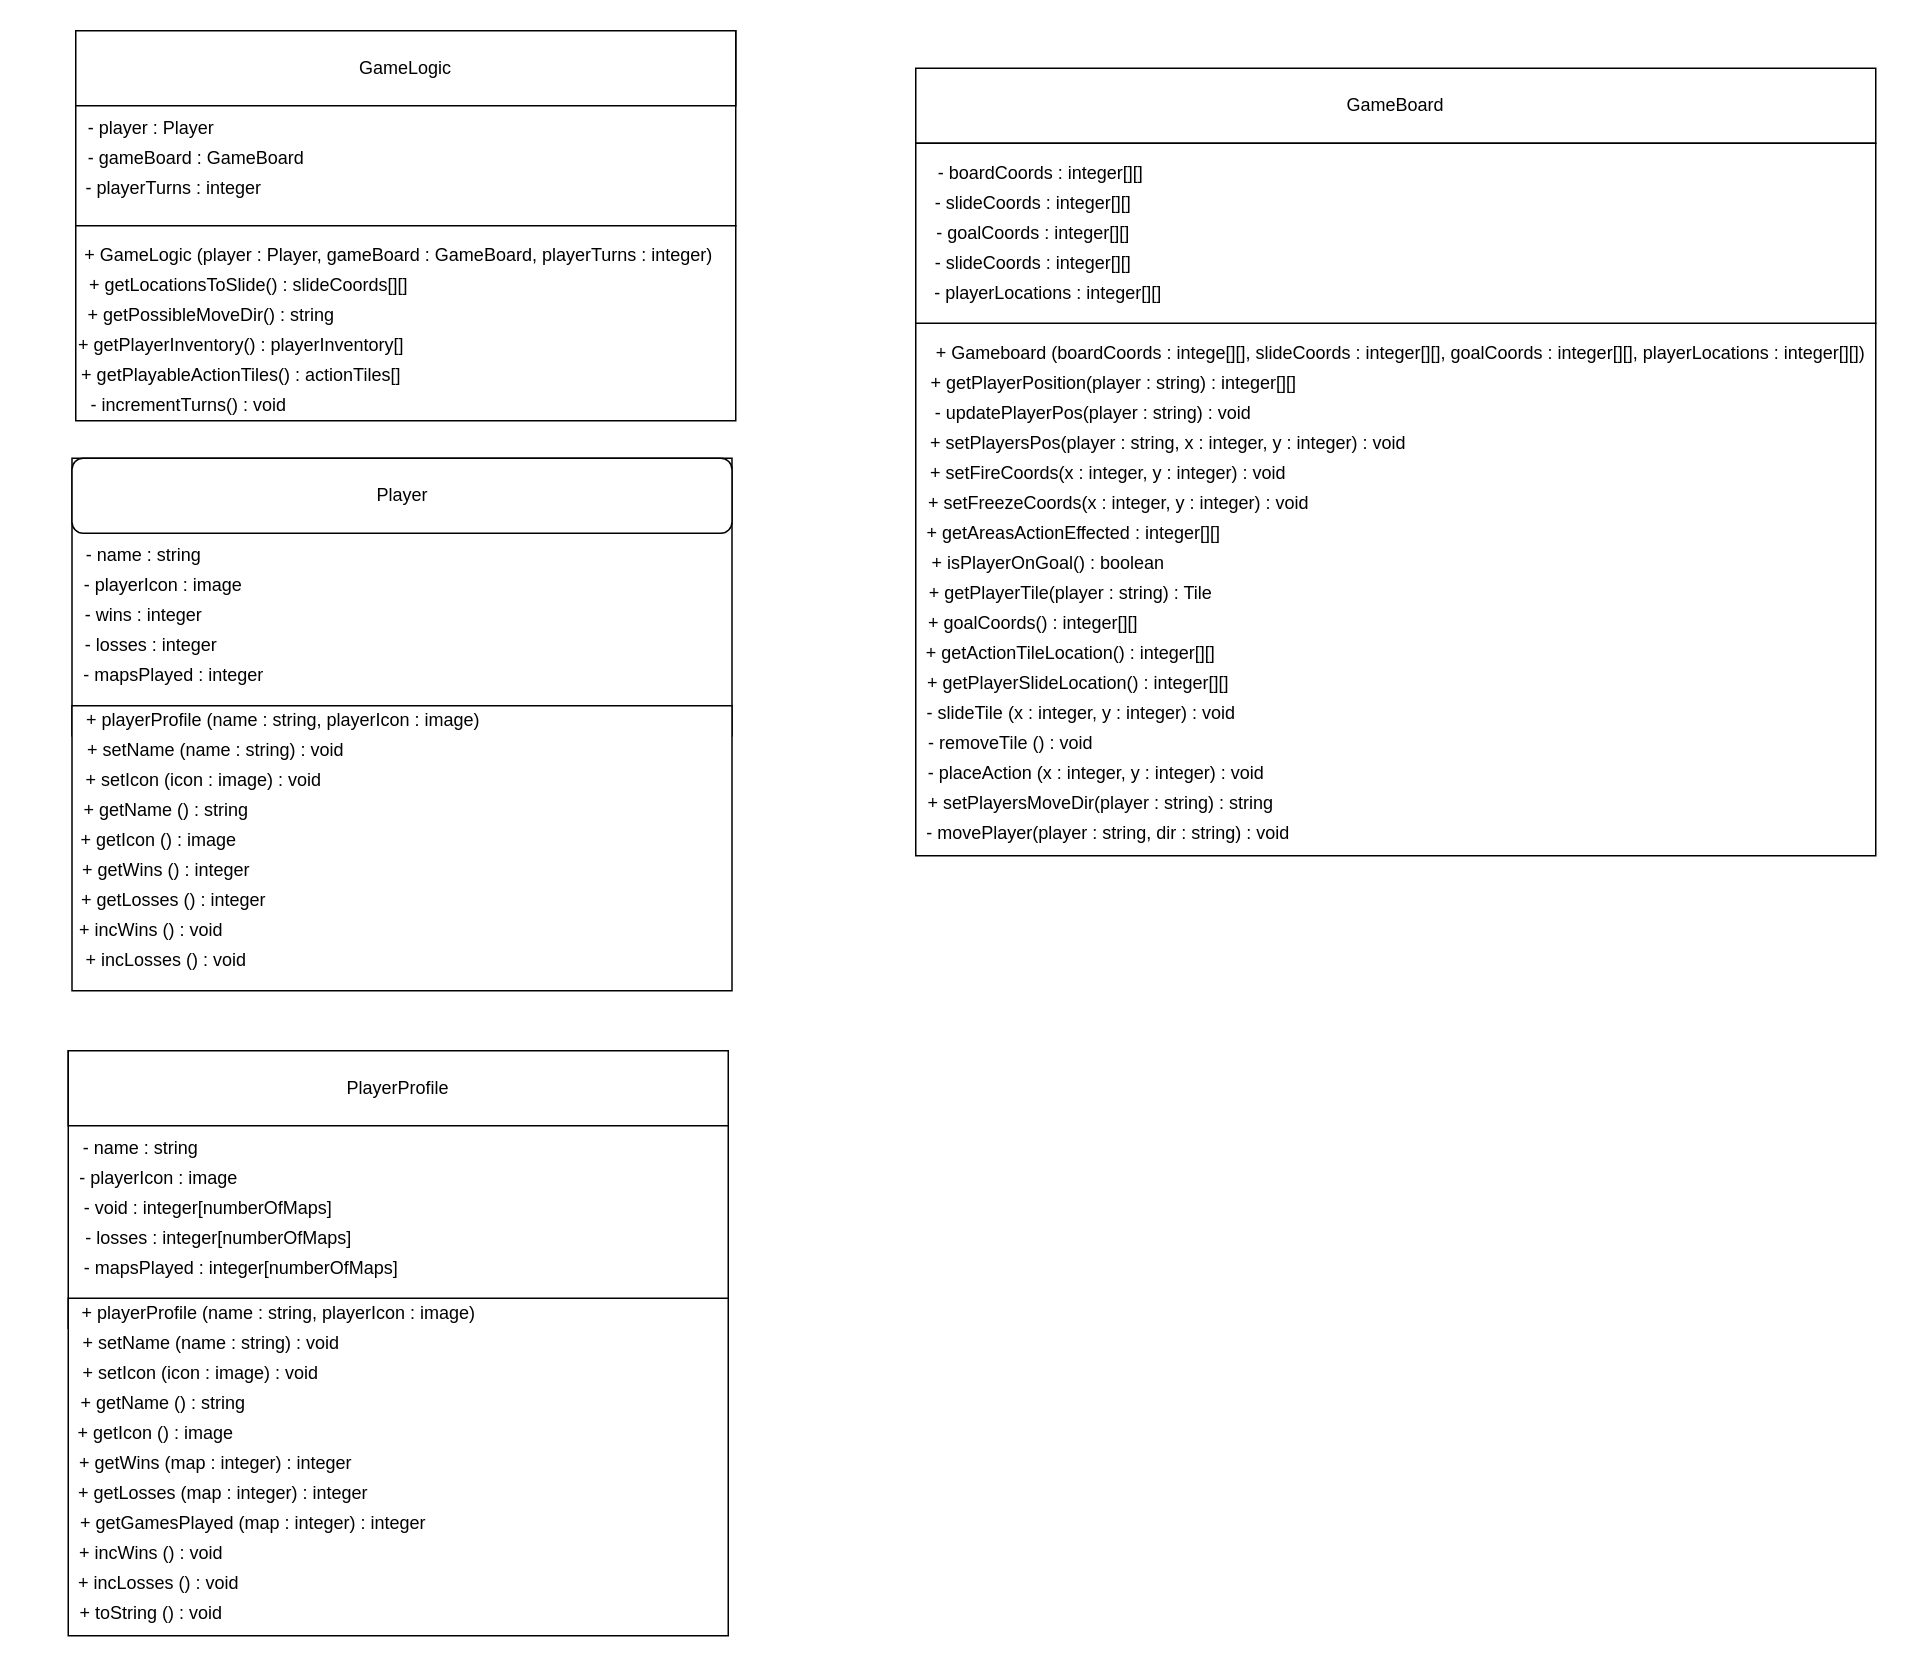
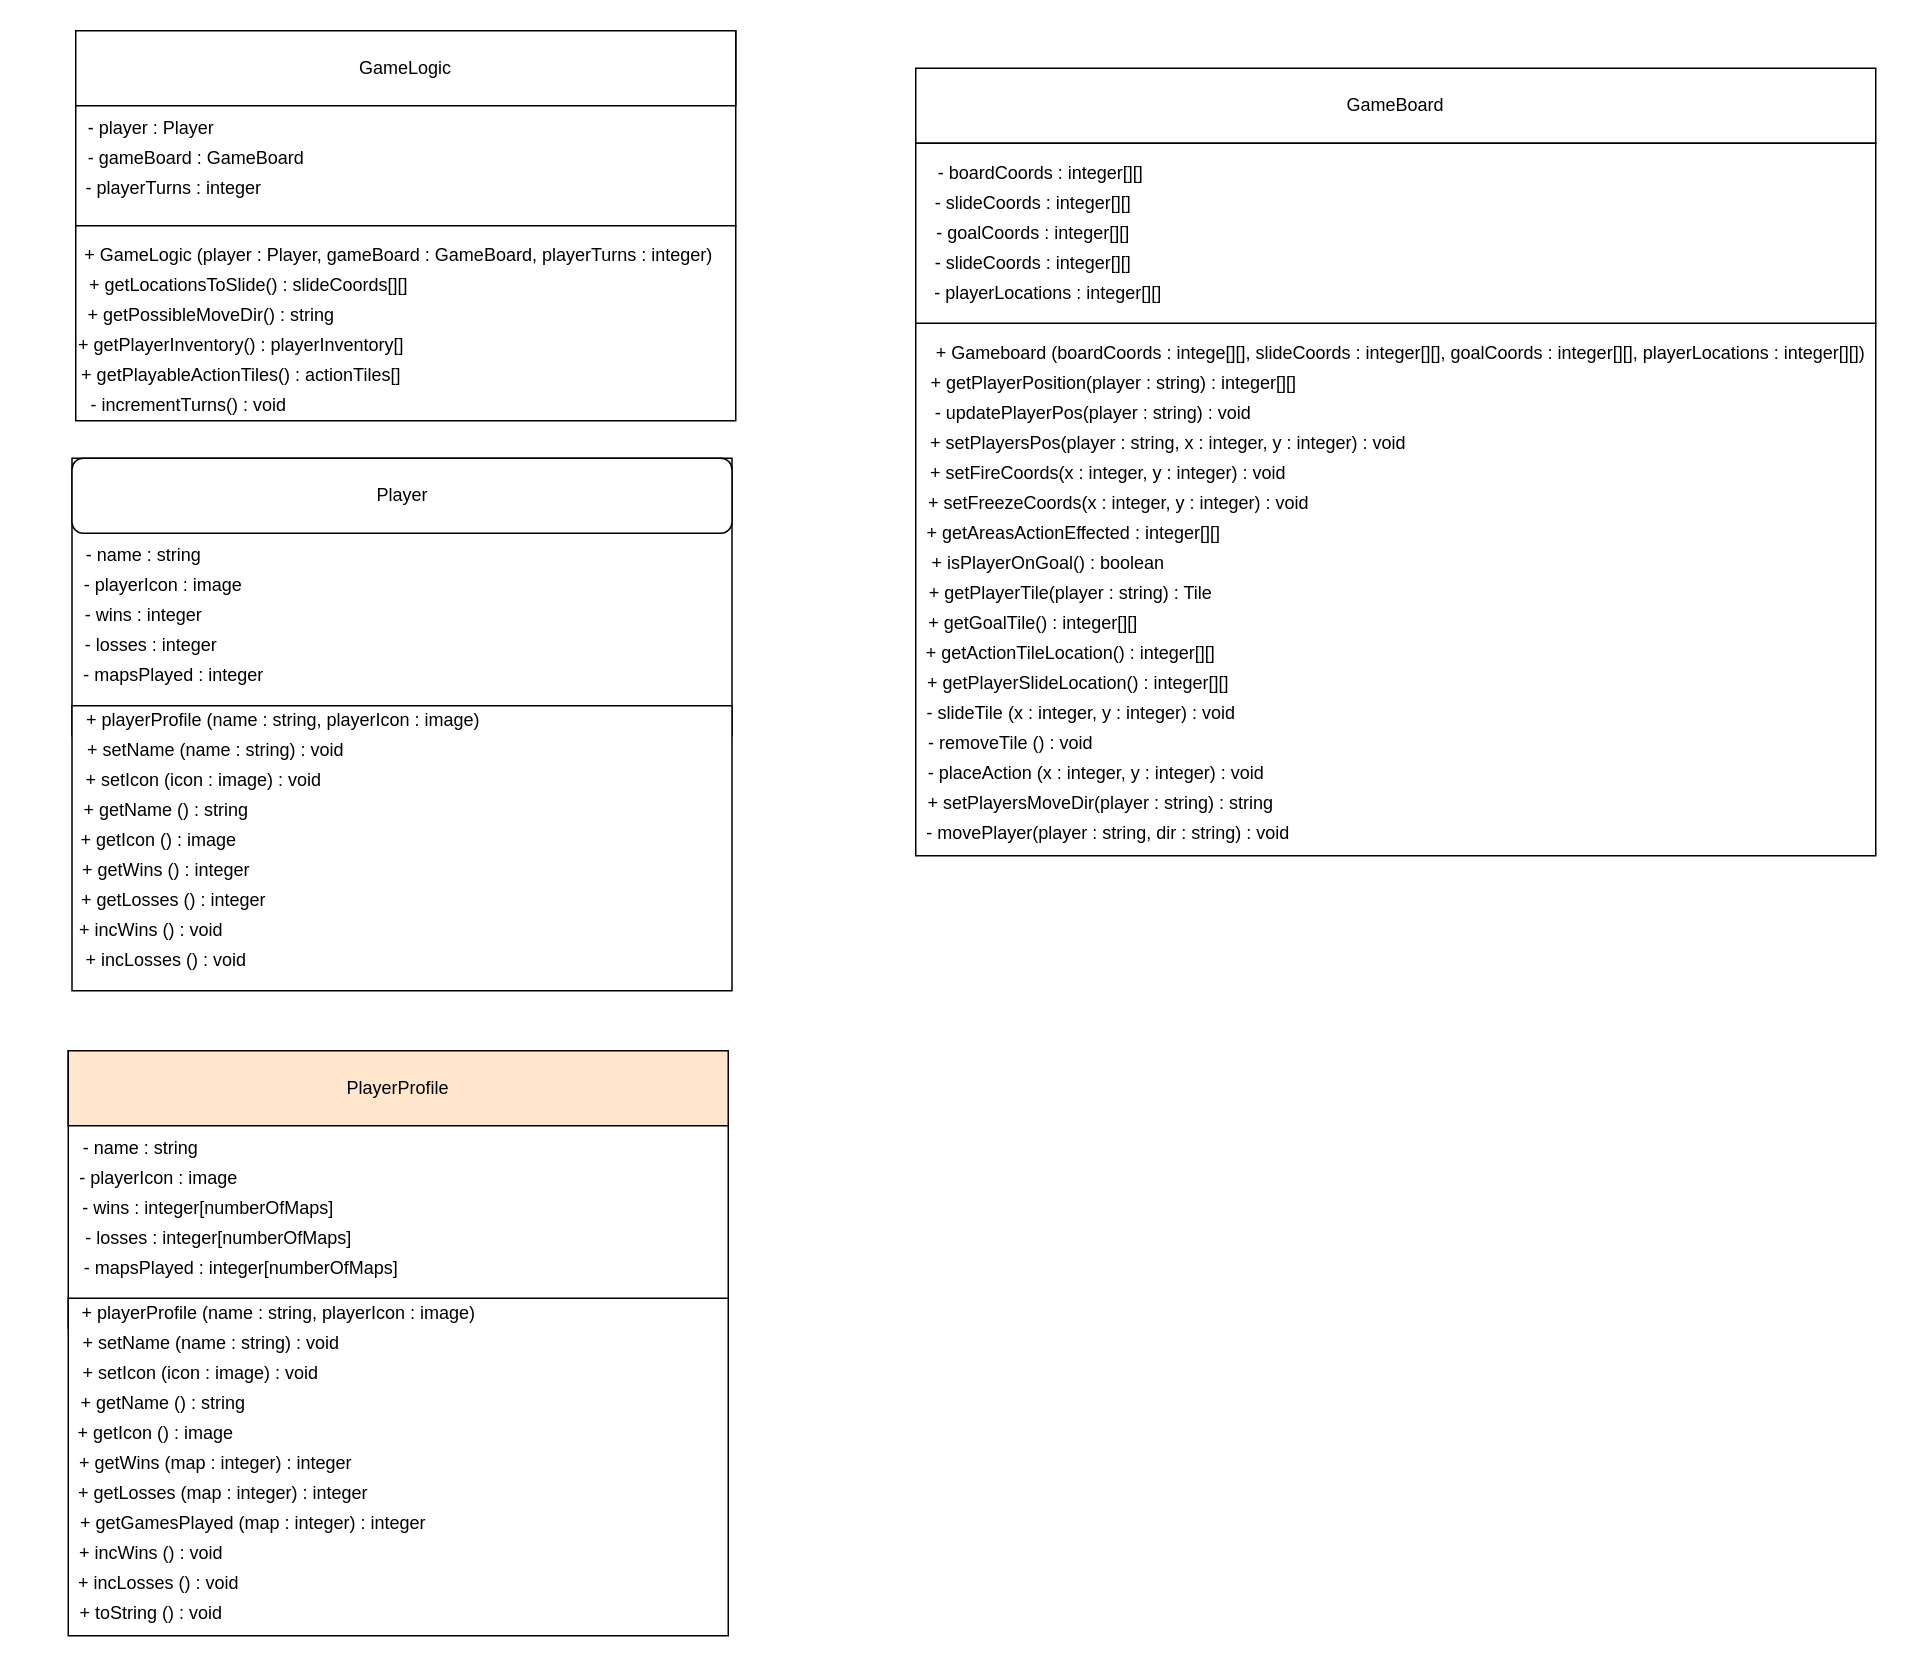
node "+ goalCoords() : integer[][]": label "+ goalCoords() : integer[][]" -> "+ getGoalTile() : integer[][]"
node "PlayerProfile": fillcolor #ffffff -> #ffe6cc
node "- void : integer[numberOfMaps]": label "- void : integer[numberOfMaps]" -> "- wins : integer[numberOfMaps]"
